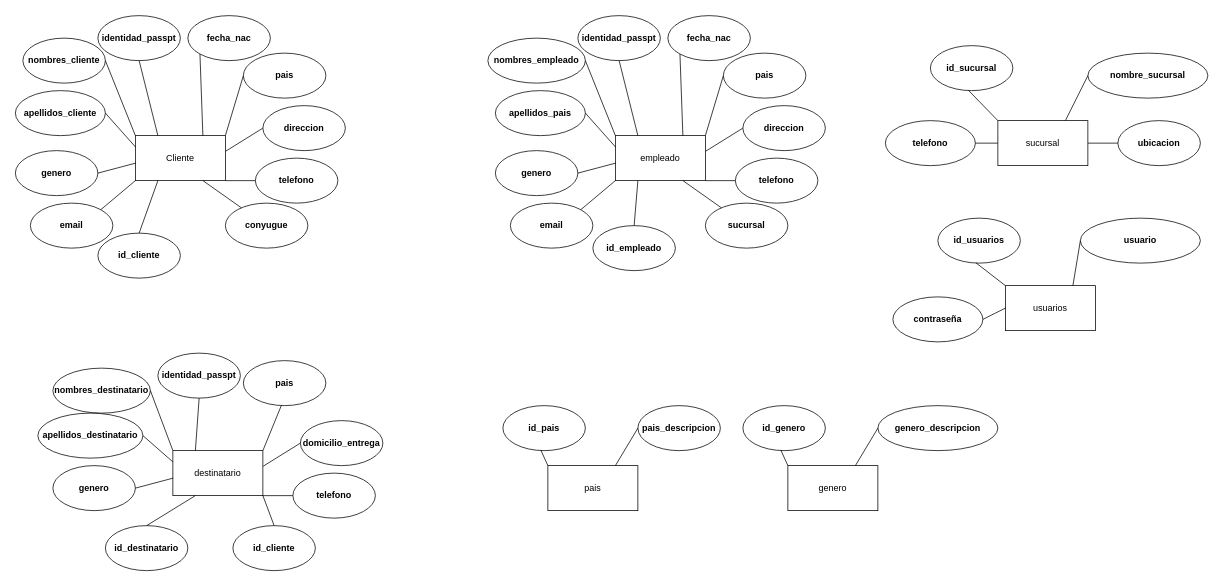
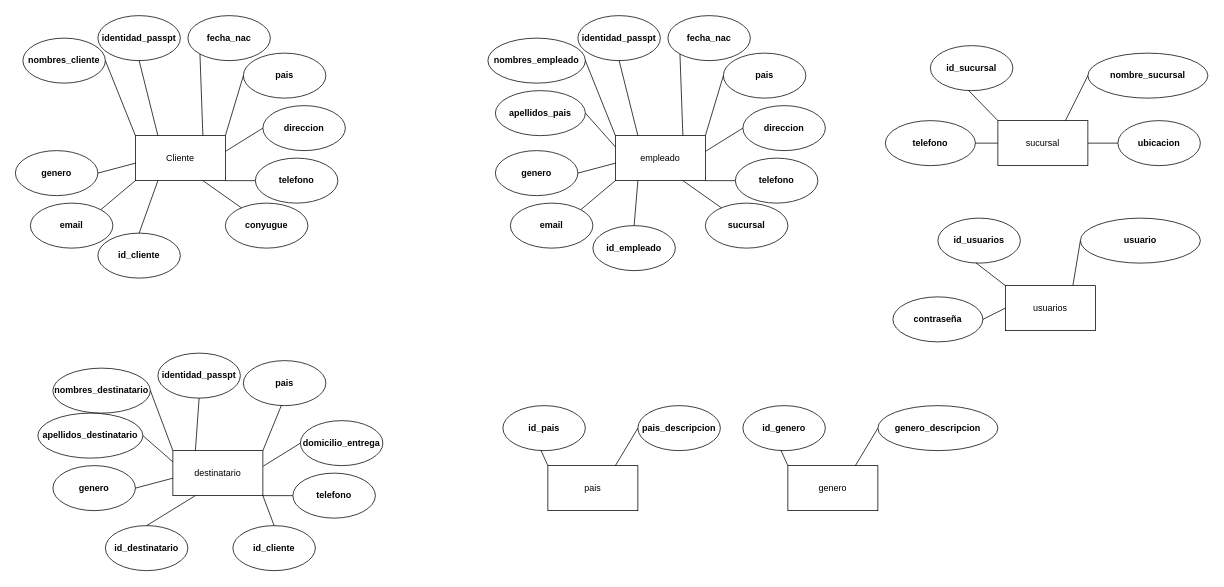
node "apellidos_cliente": removed
edge "apellidos_cliente" -- "Cliente": removed
